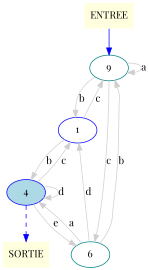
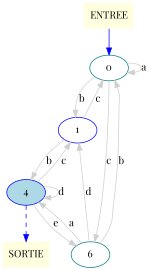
node "9": label "9" -> "0"
